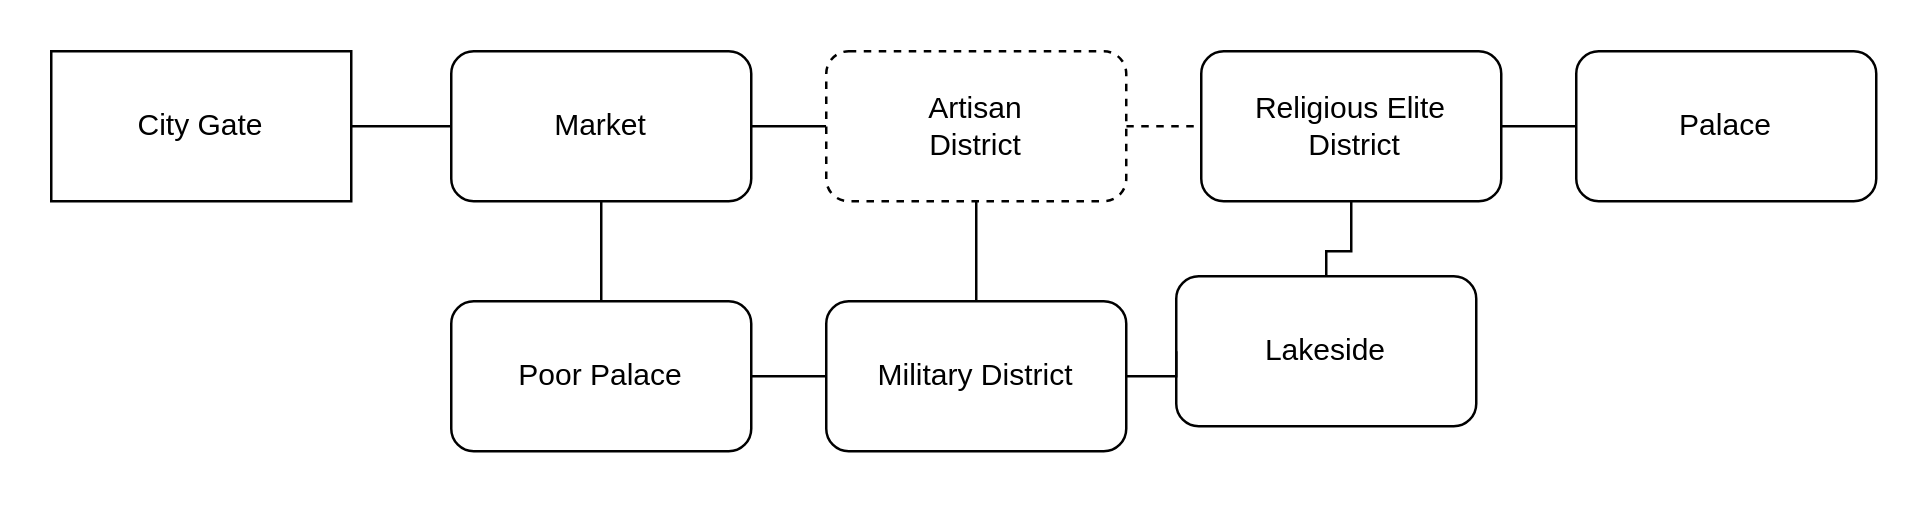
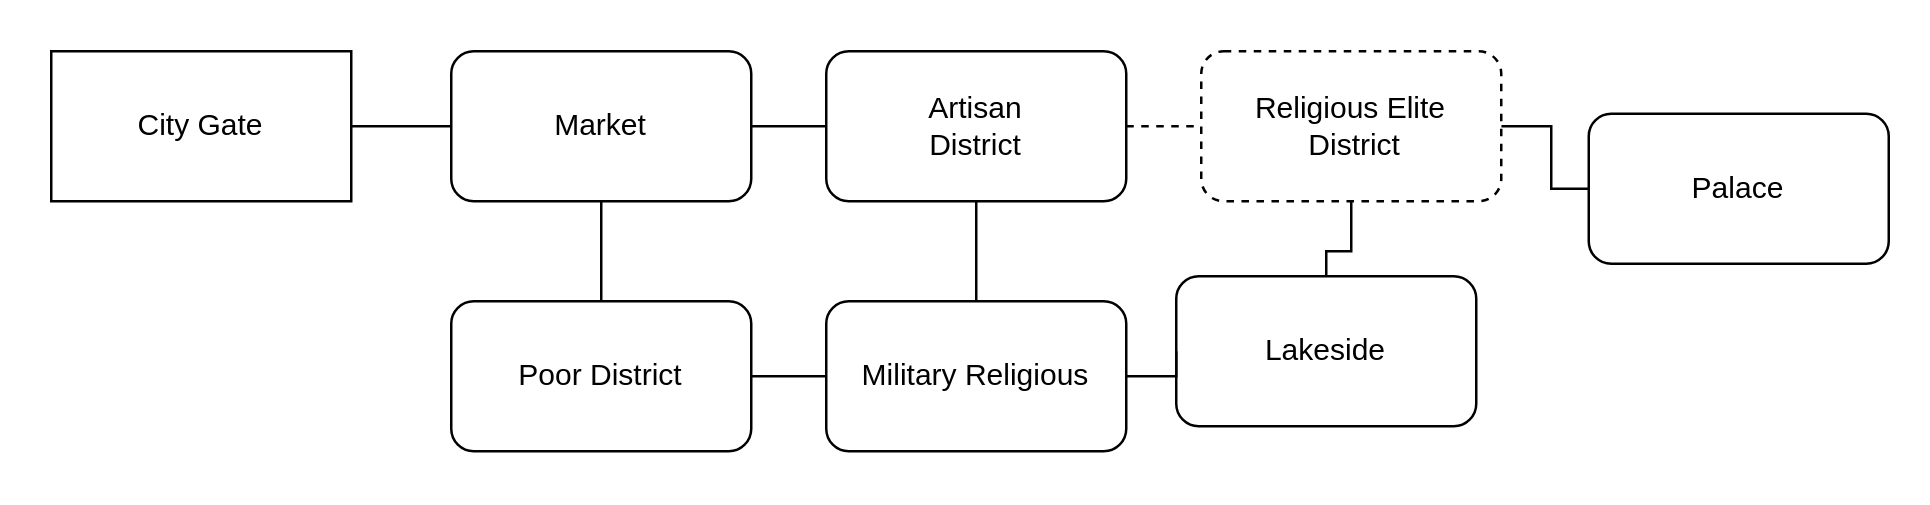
node "Artisan District": style dashed -> solid
node "Religious Elite District": style solid -> dashed
node "Palace": moved (1726, 126) -> (1739, 189)
node "Poor Palace": label "Poor Palace" -> "Poor District"
node "Military District": label "Military District" -> "Military Religious"
